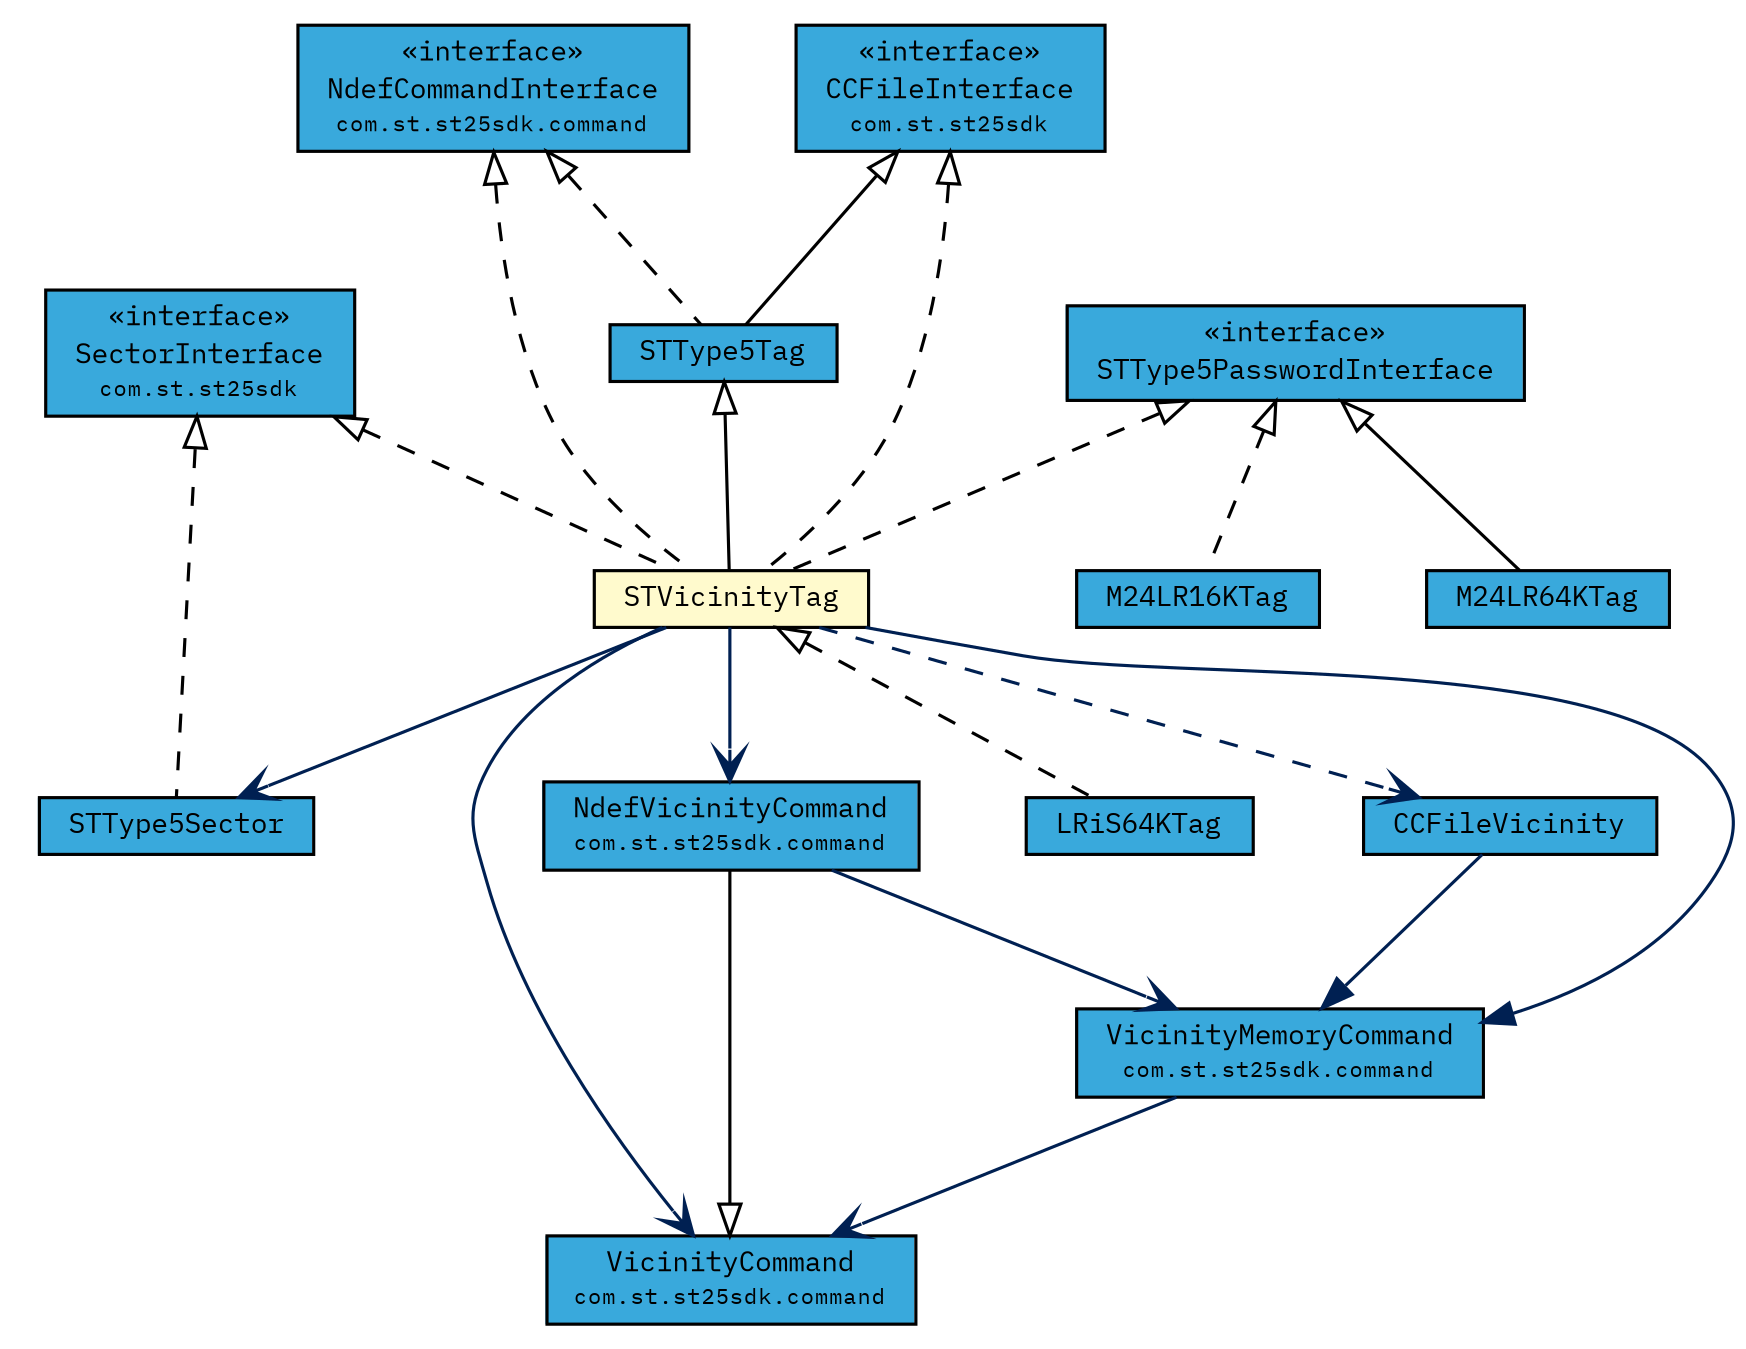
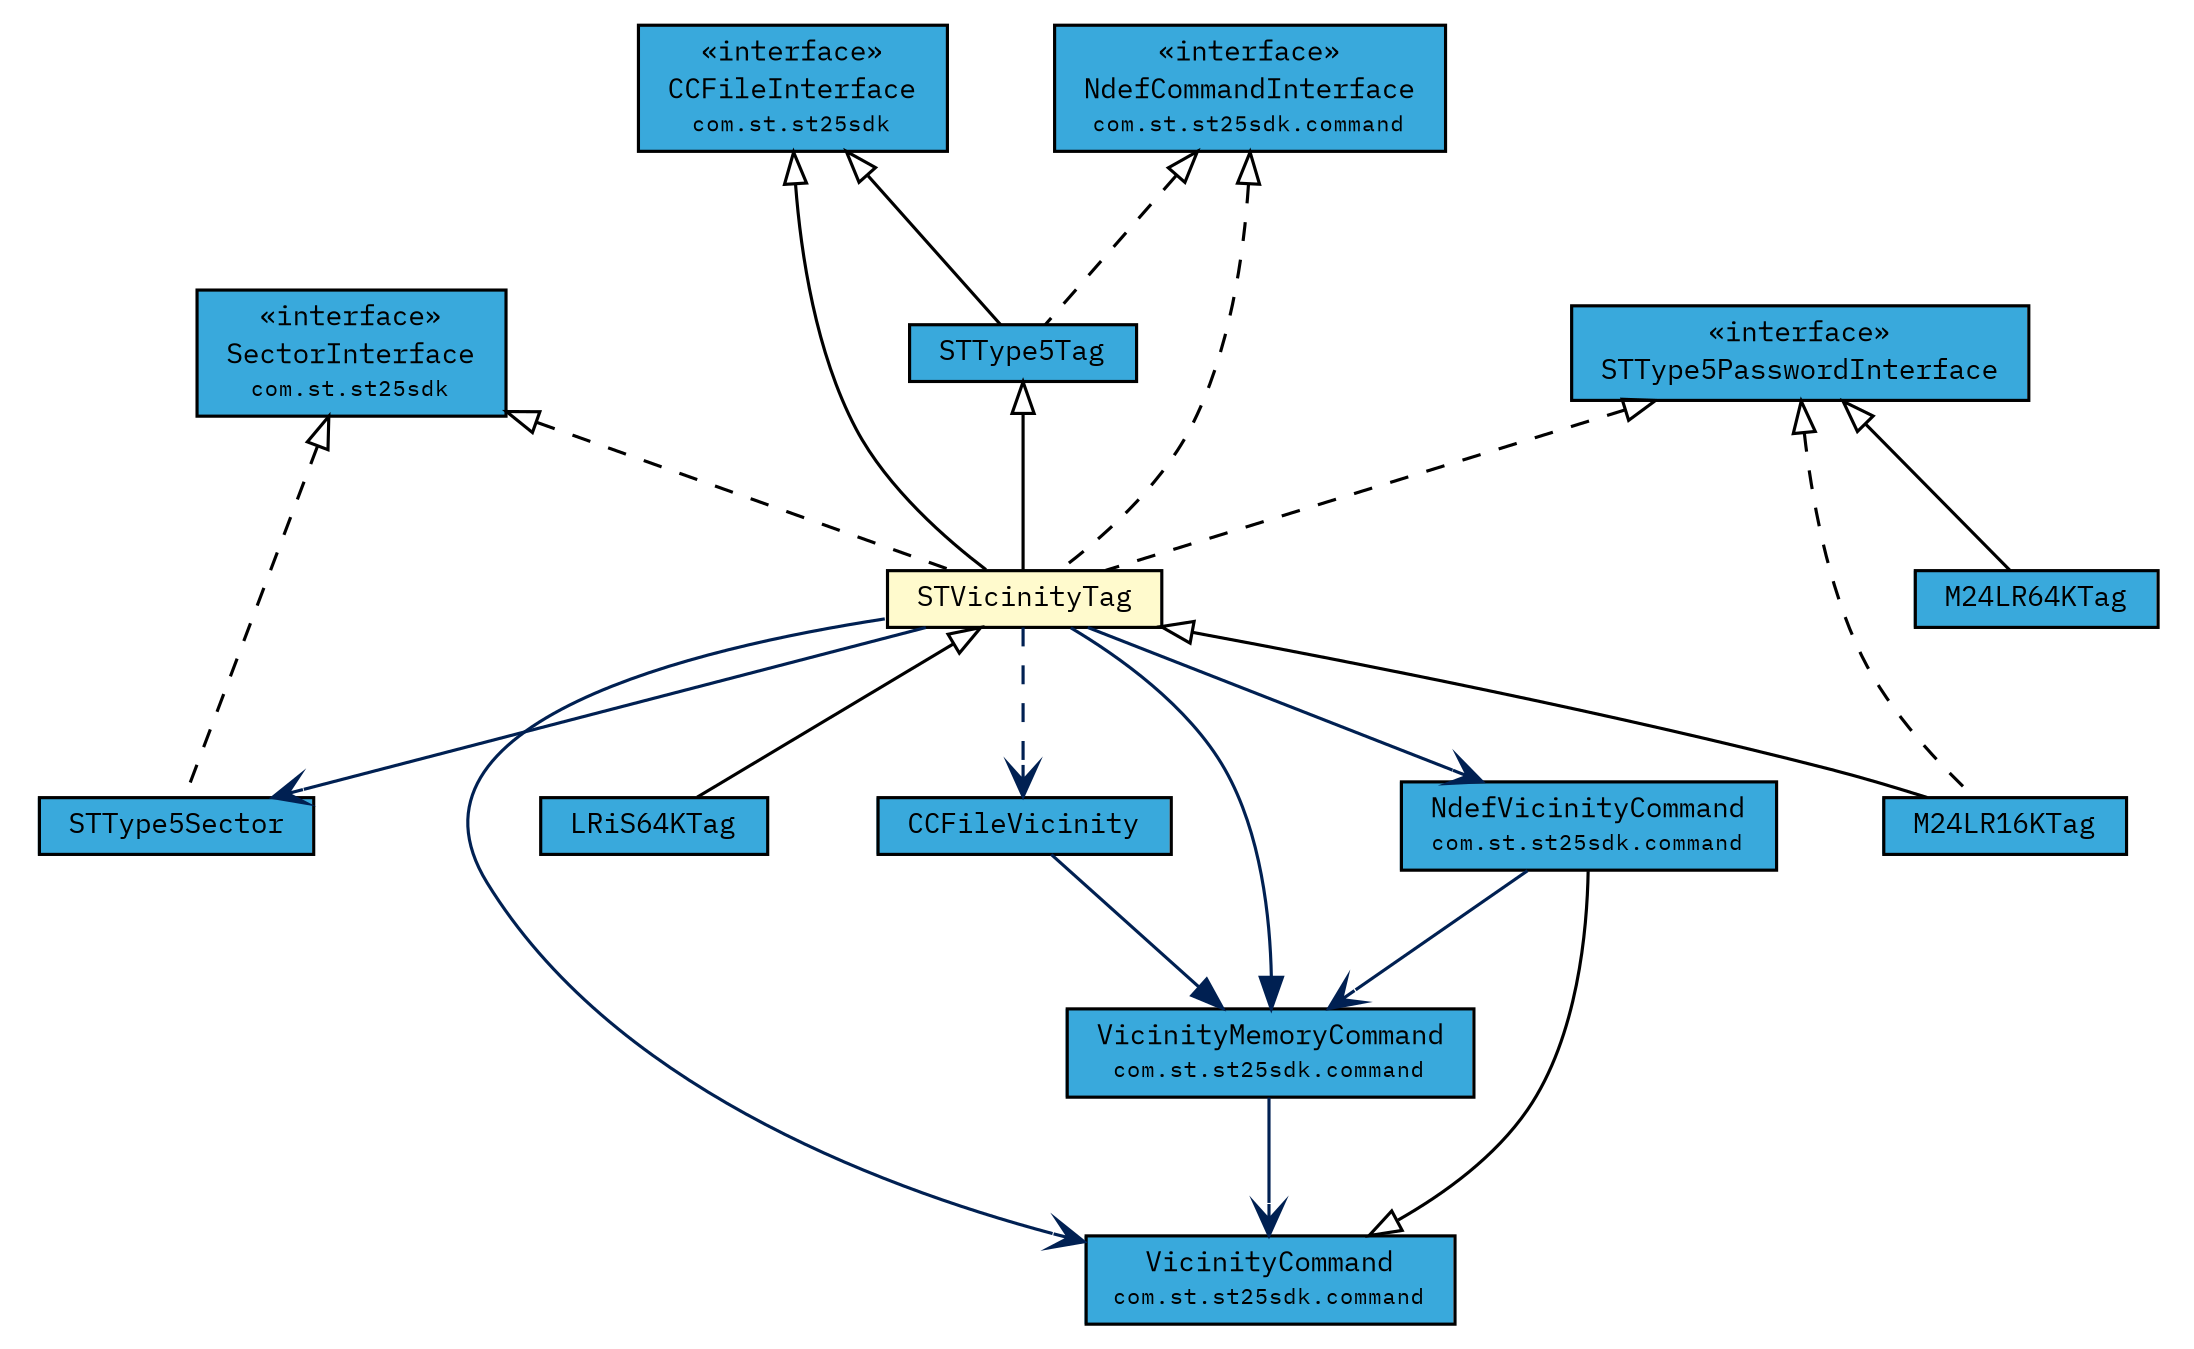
edge "STVicinityTag" -> "CCFileInterface": style dashed -> solid
edge "M24LR16KTag" -> "STVicinityTag": added
edge "LRiS64KTag" -> "STVicinityTag": style dashed -> solid
